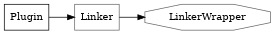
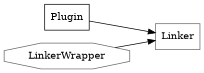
edge "Linker" -> "LinkerWrapper": reversed
